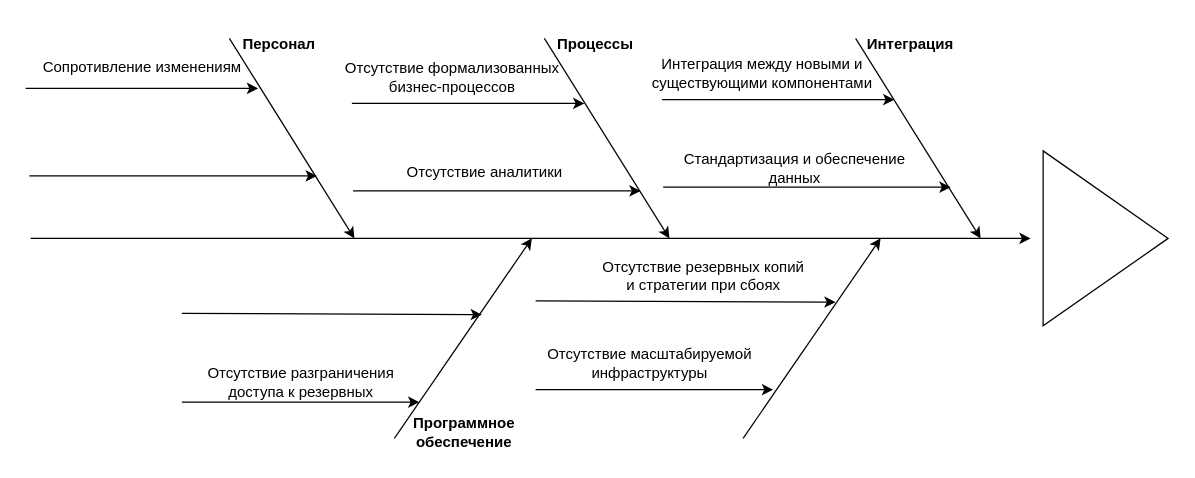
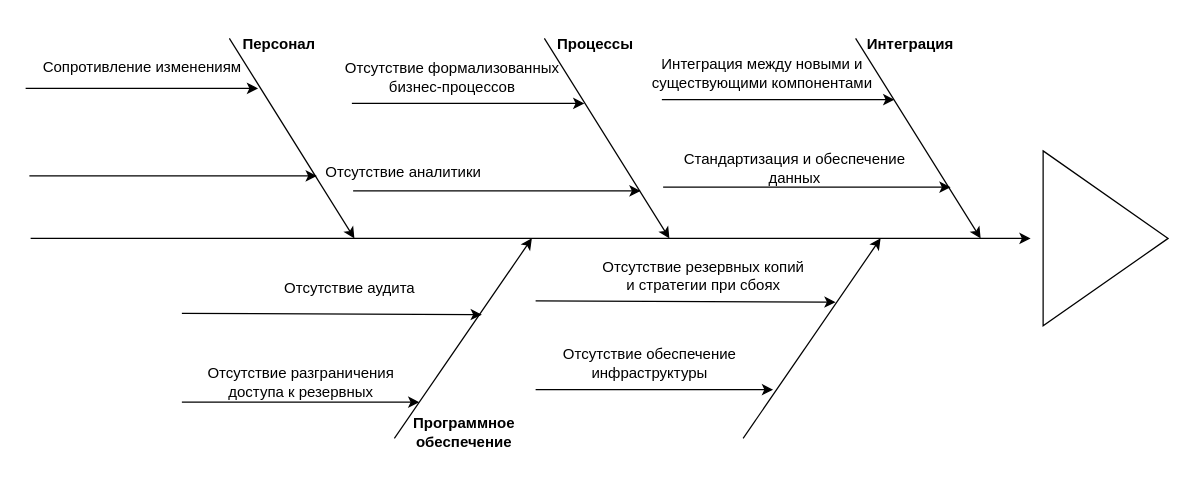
node "Отсутствие аналитики": moved (484, 172) -> (403, 172)
node "Отсутствие аудита": added
node "Отсутствие масштабируемой инфраструктуры": label "Отсутствие масштабируемой инфраструктуры" -> "Отсутствие обеспечение инфраструктуры"
